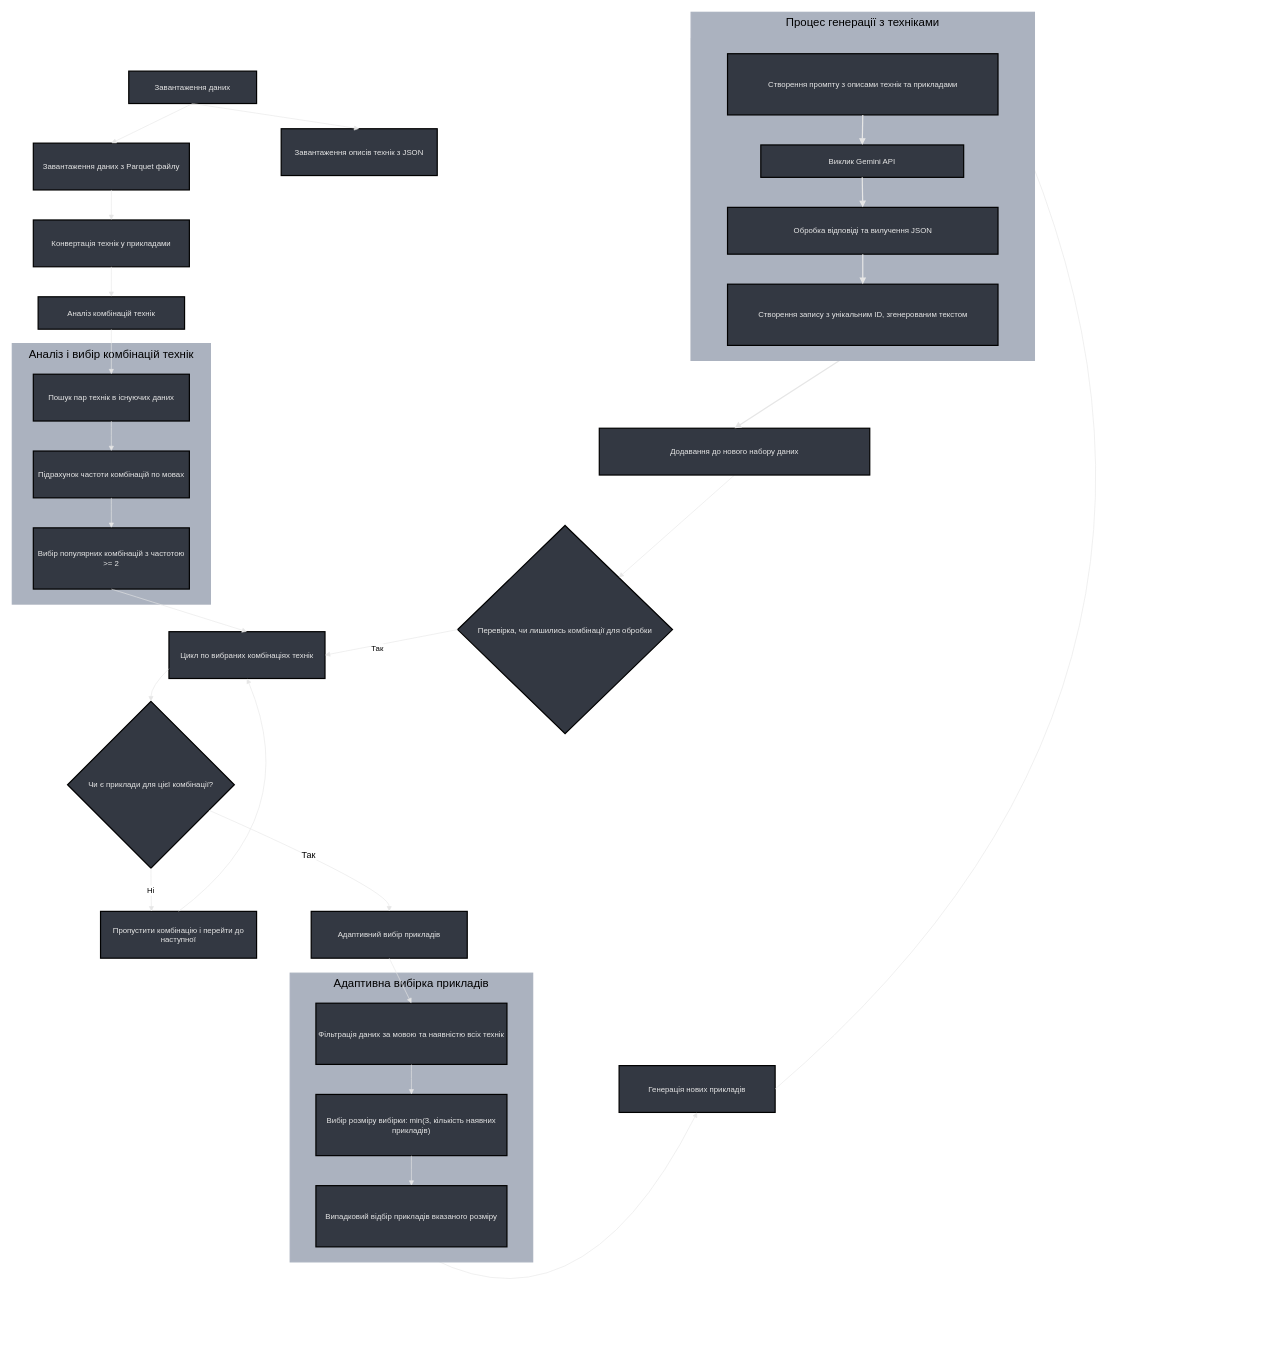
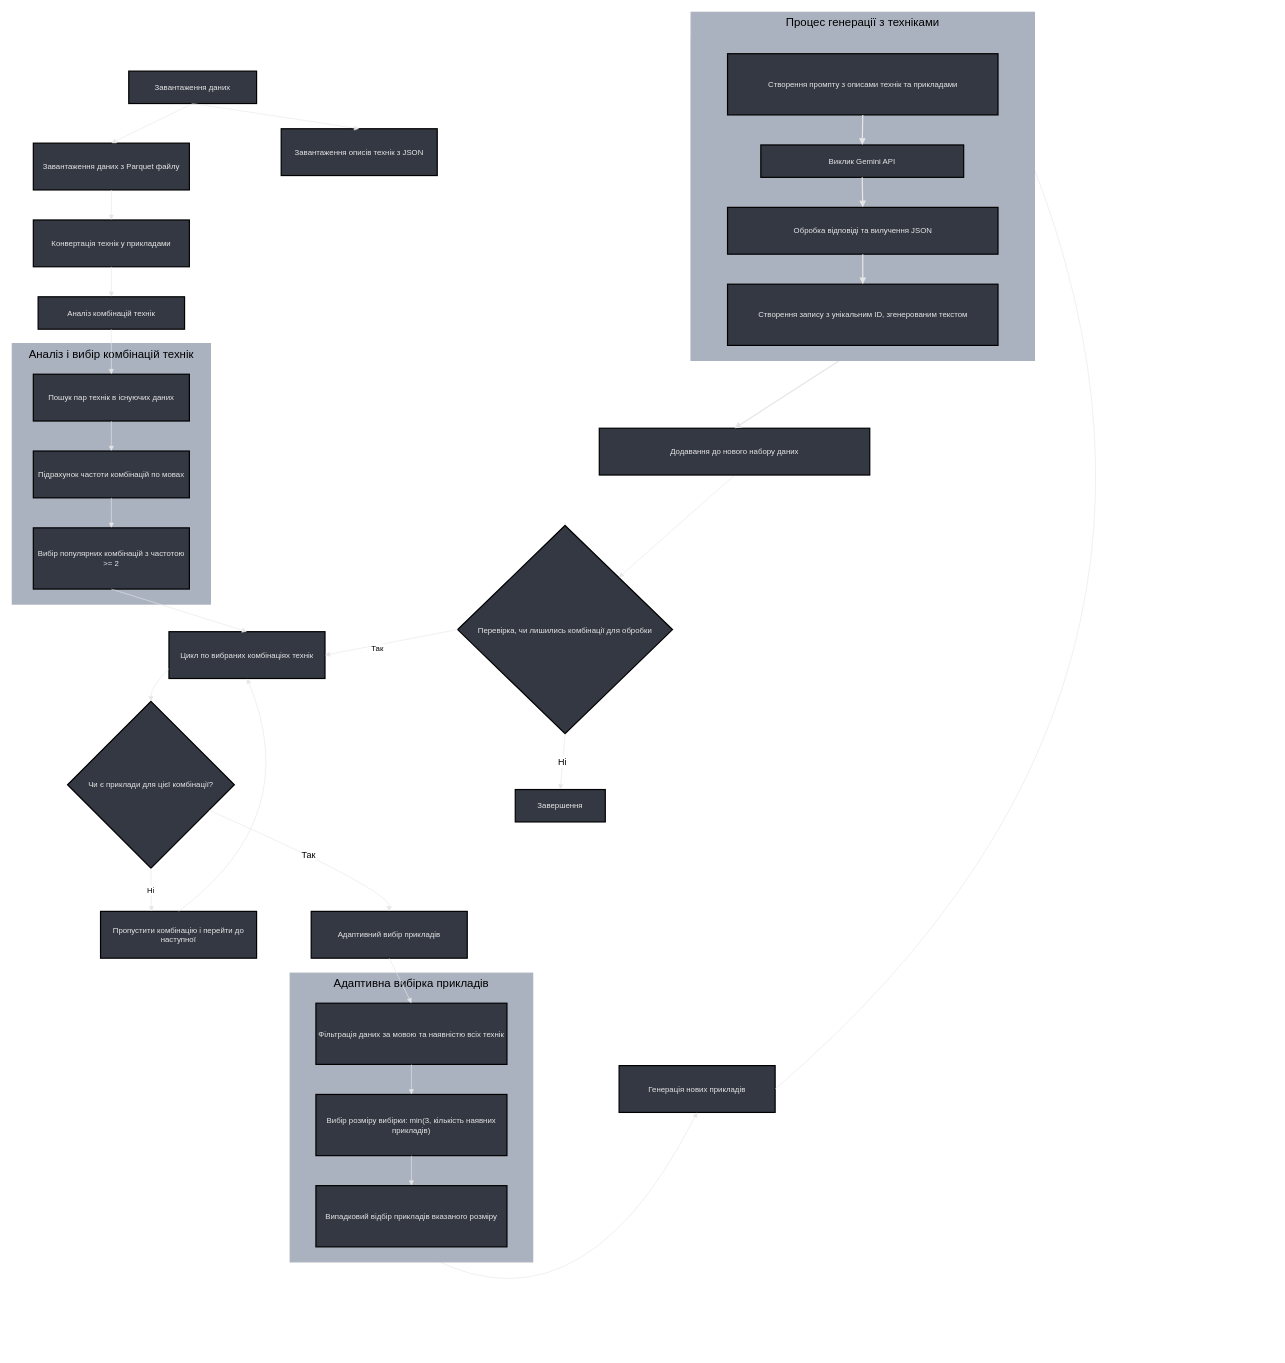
edge "Перевірка, чи лишились комбінації для обробки" -> "Завершення": added, label "Ні"
node "Завершення": added
